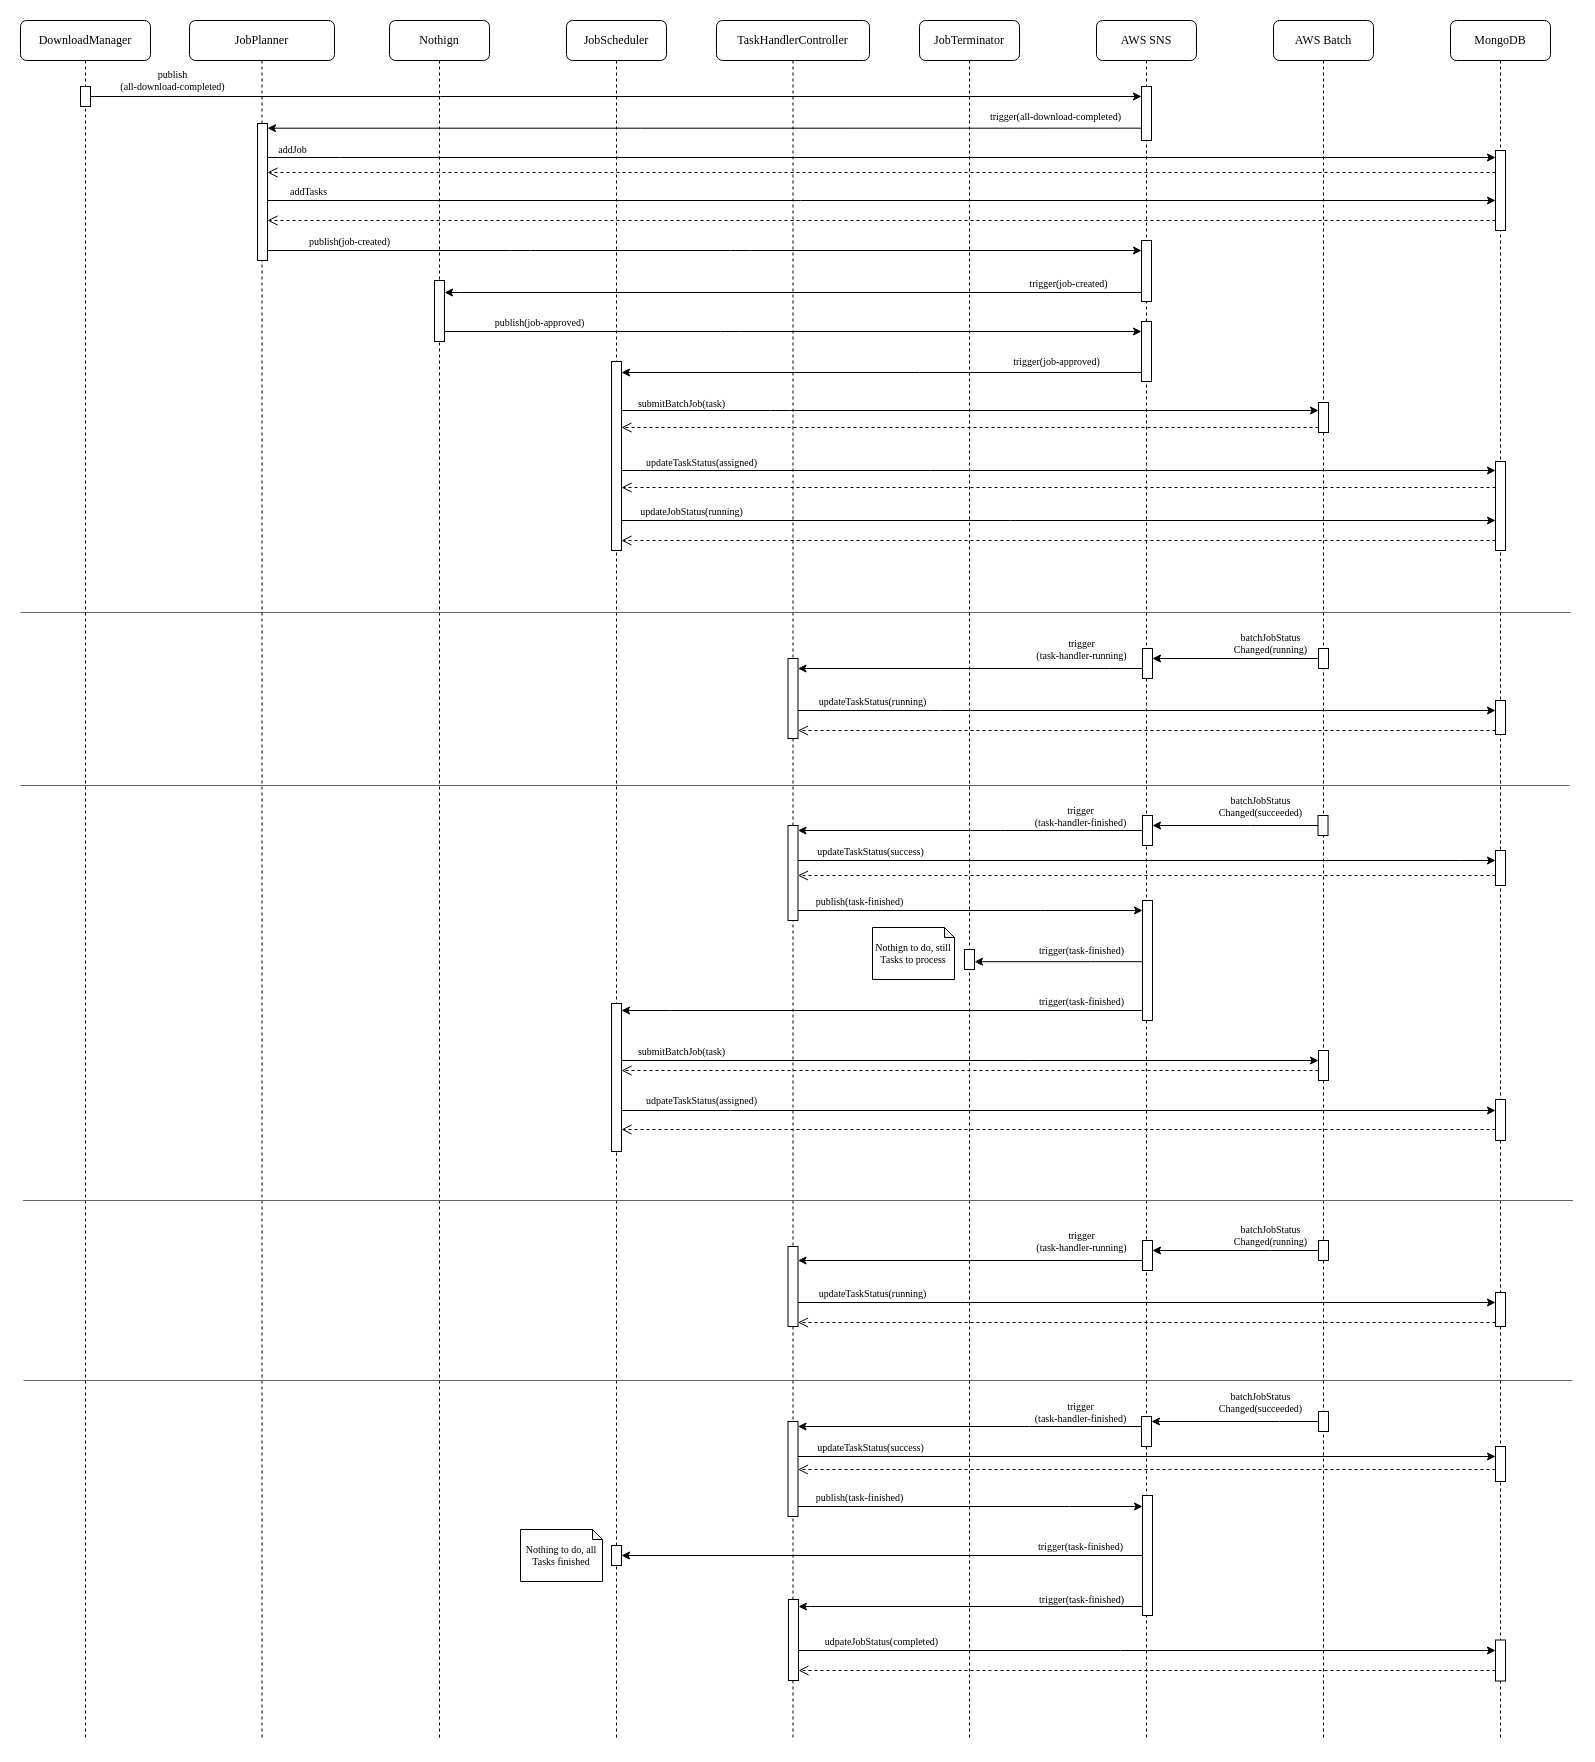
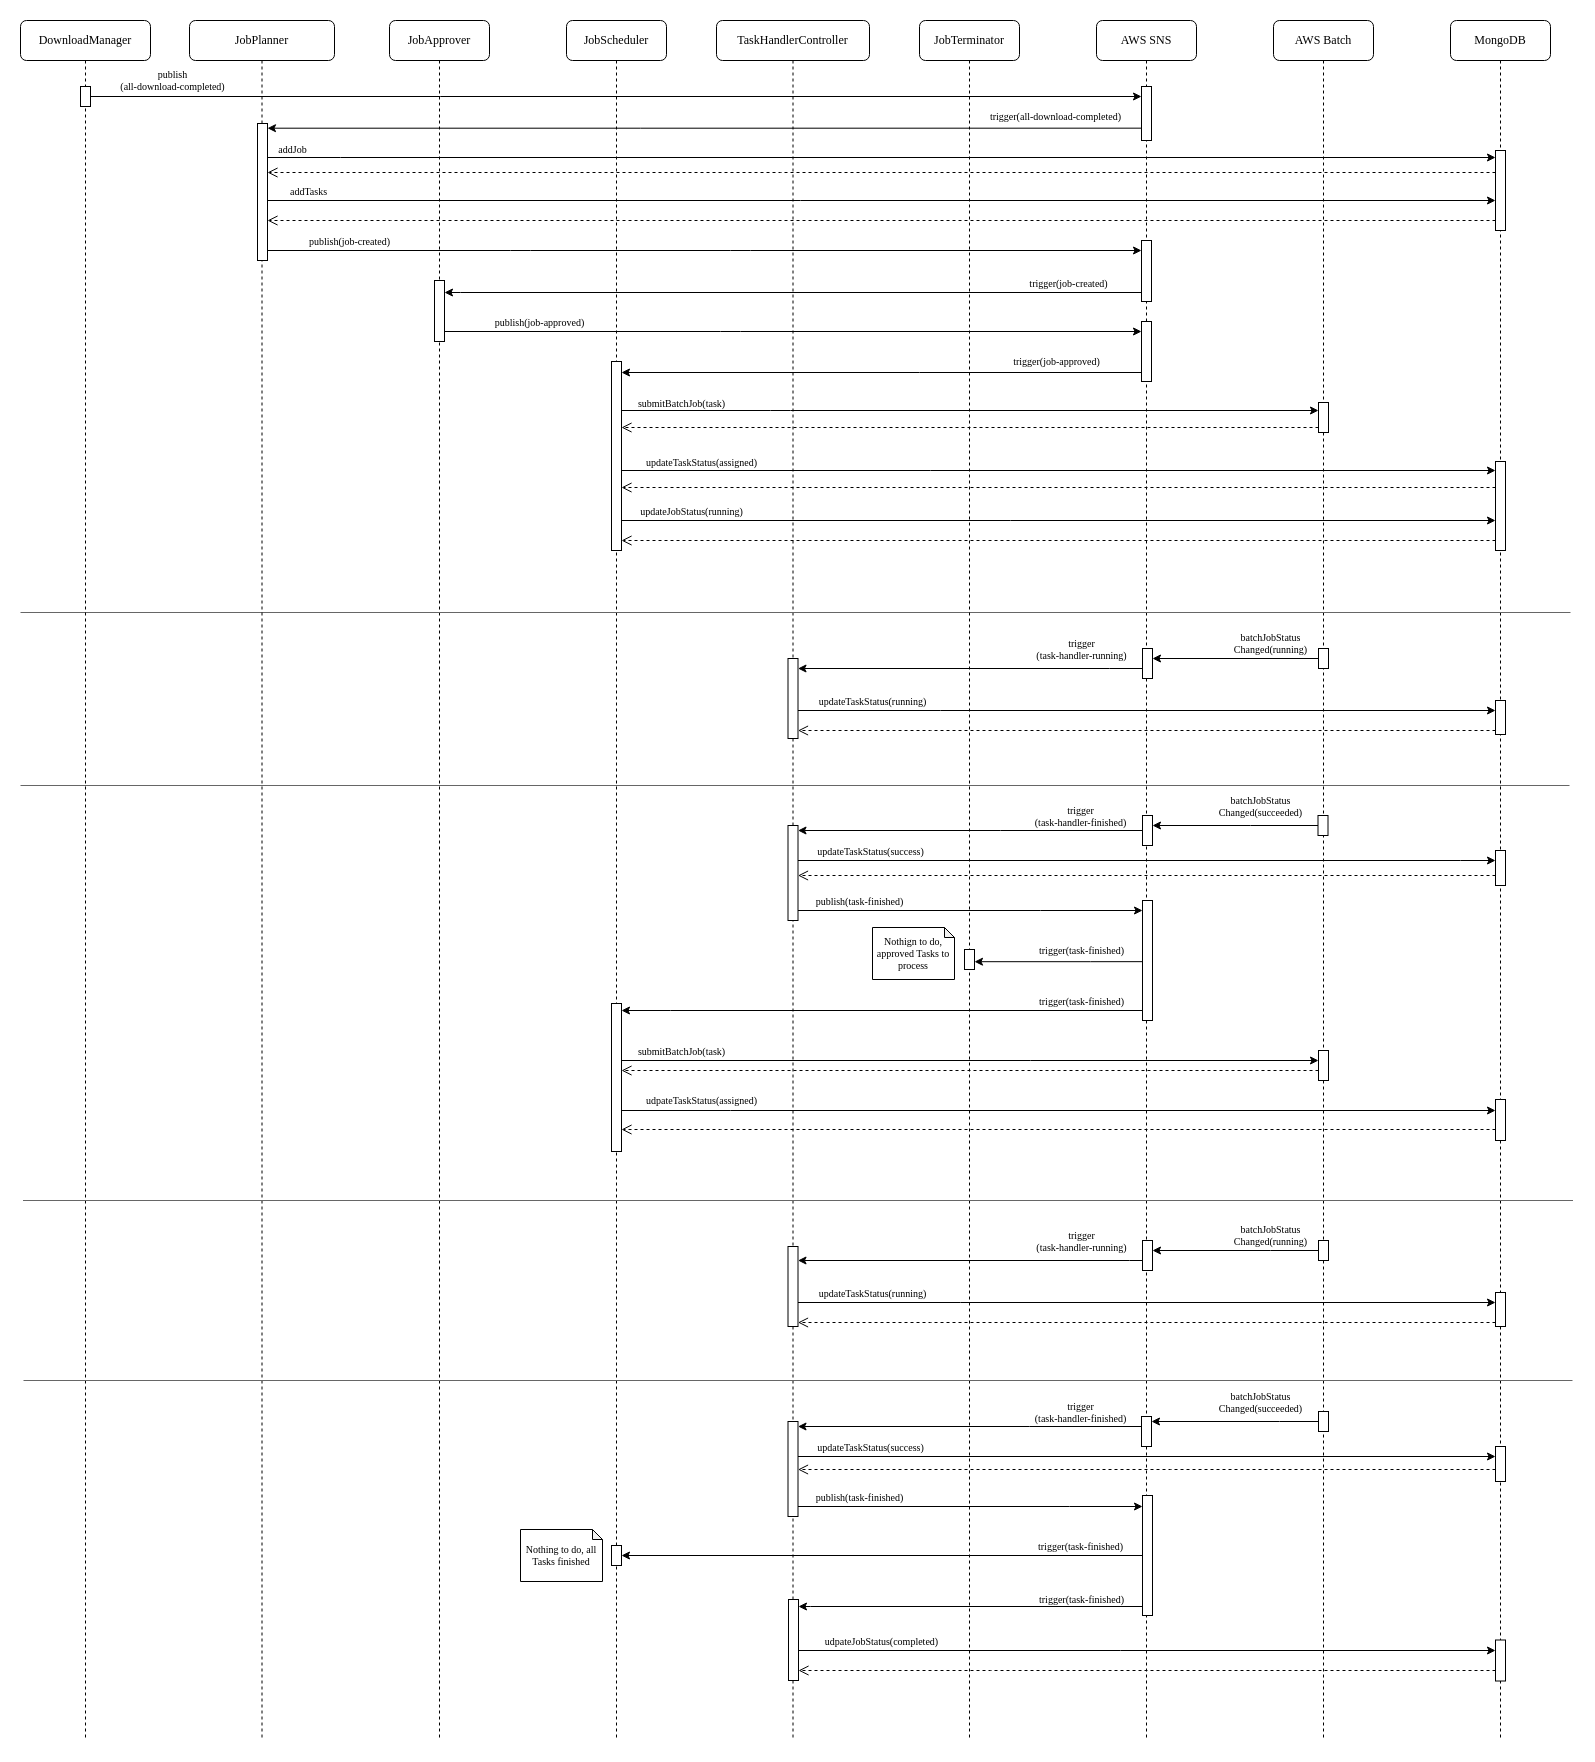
node "Nothign": label "Nothign" -> "JobApprover"
node "Nothign to do, still Tasks to process": label "Nothign to do, still Tasks to process" -> "Nothign to do, approved Tasks to process"
